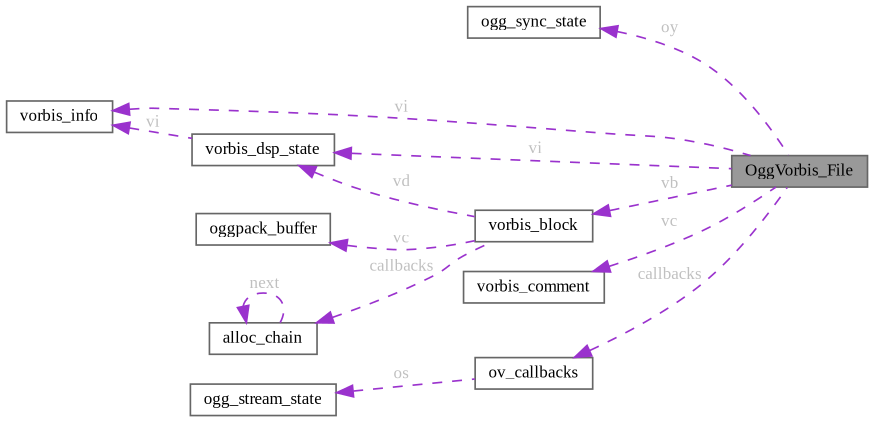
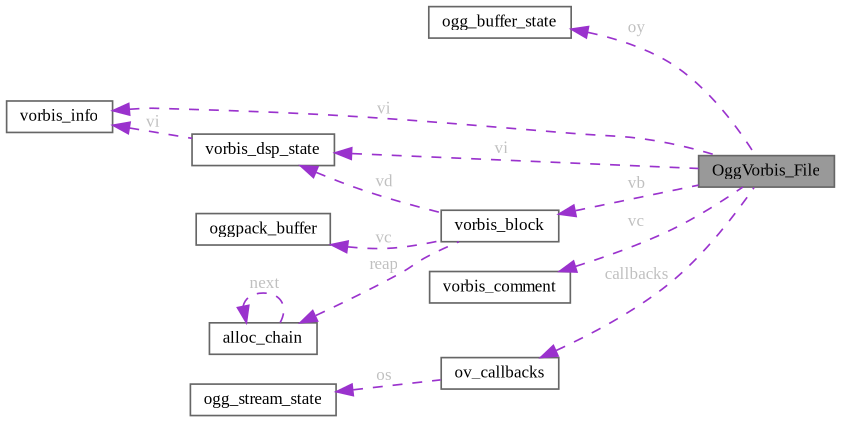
node "ogg_sync_state": label "ogg_sync_state" -> "ogg_buffer_state"
edge "vorbis_block" -> "alloc_chain": label " callbacks" -> " reap"
